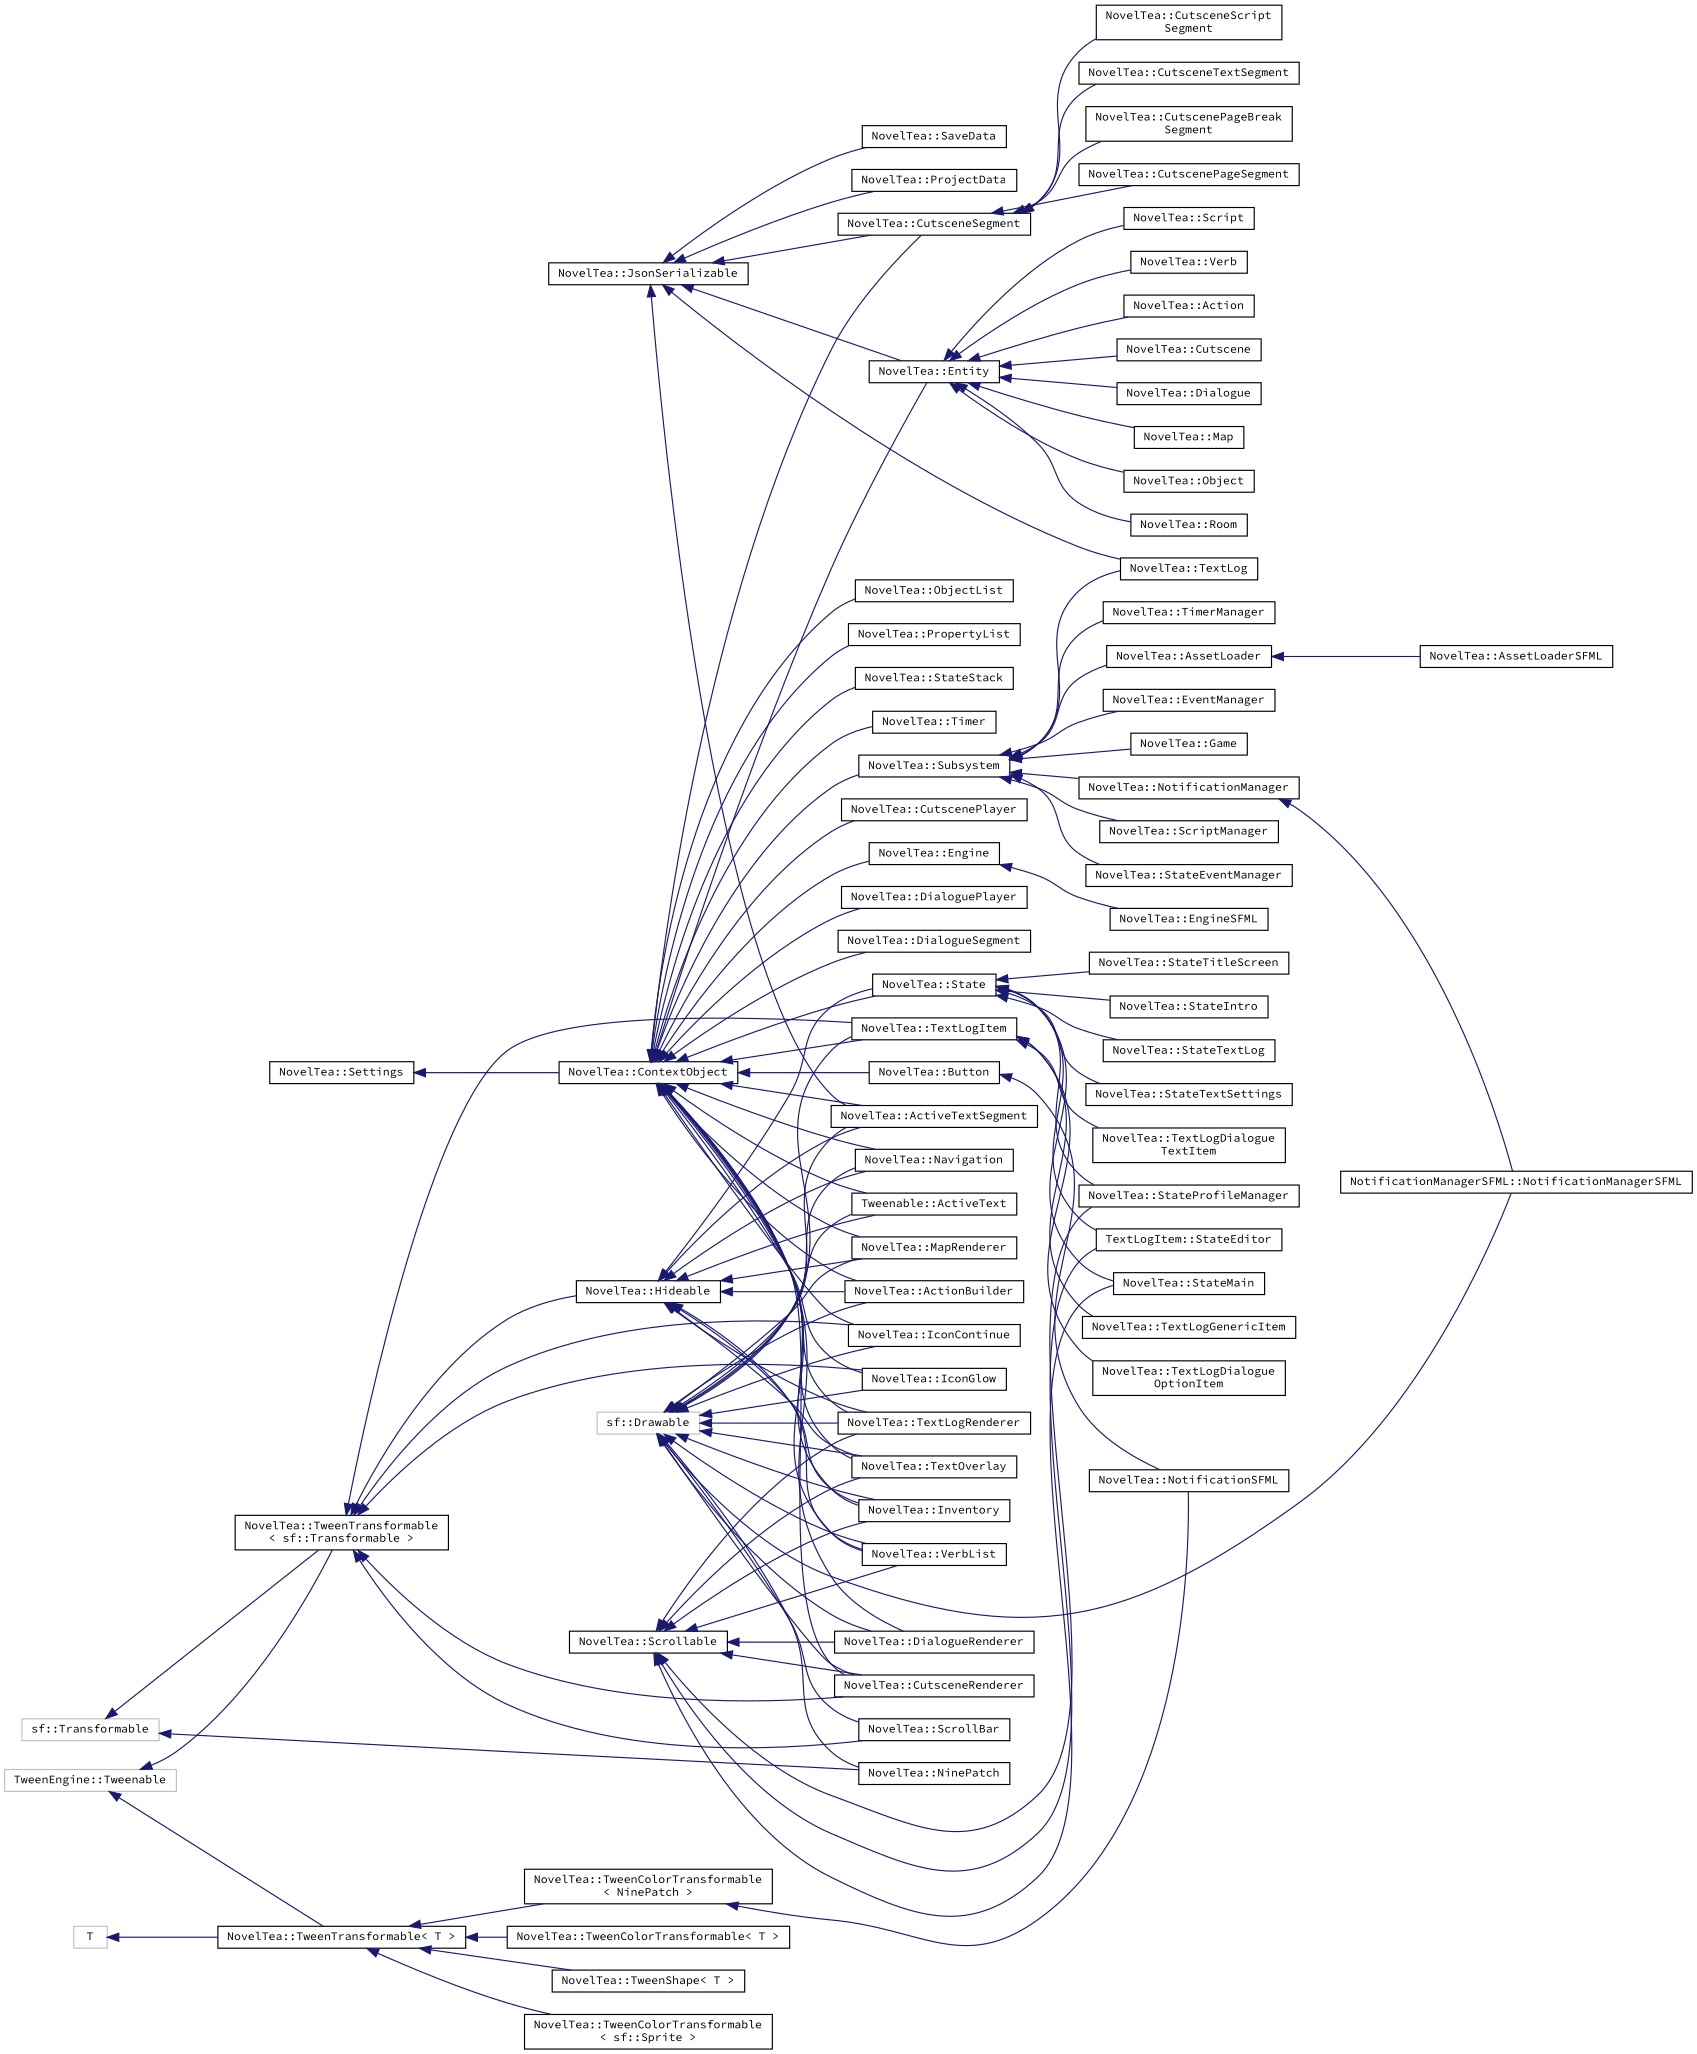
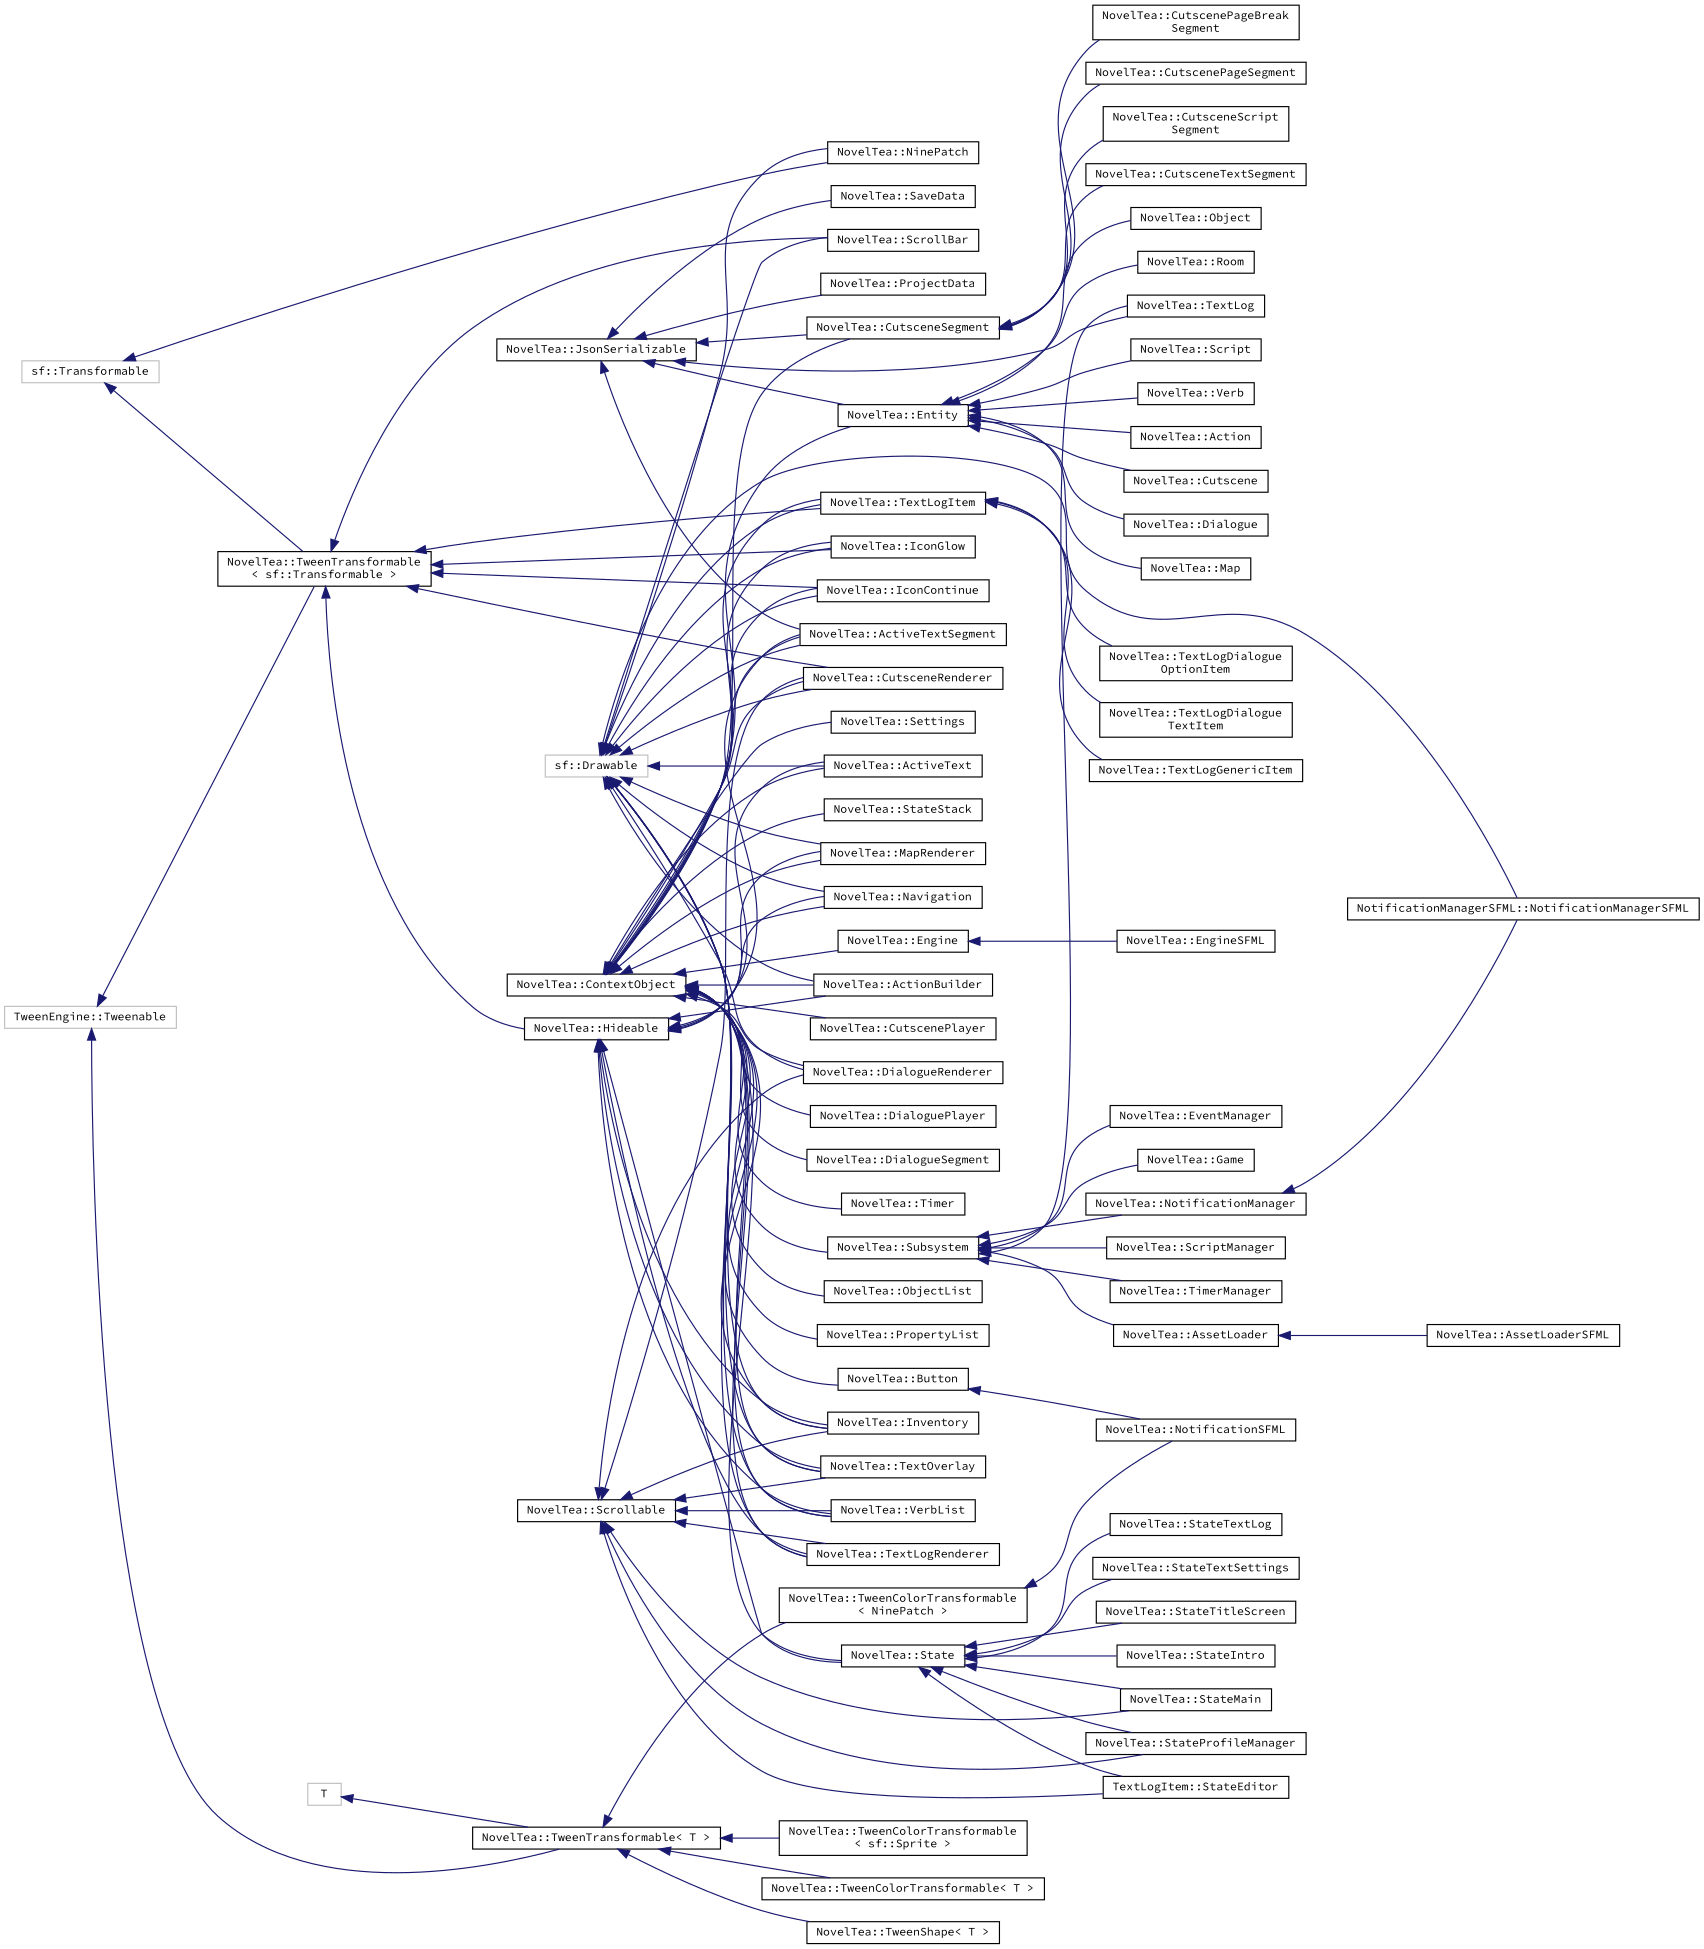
node "NovelTea::StateEventManager": removed
edge "NovelTea::ContextObject" -> "NovelTea::Settings": reversed
node "Tweenable::ActiveText": label "Tweenable::ActiveText" -> "NovelTea::ActiveText"
